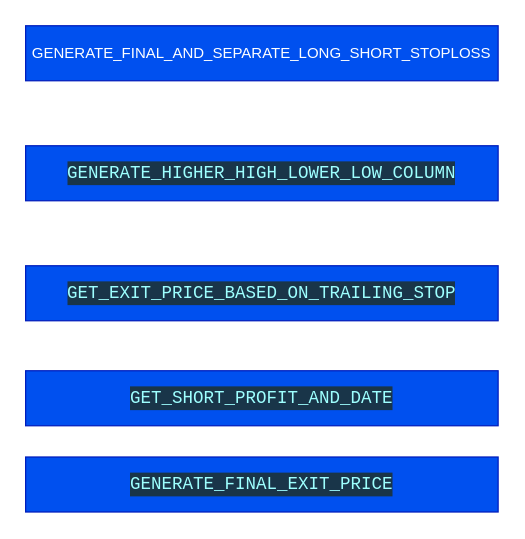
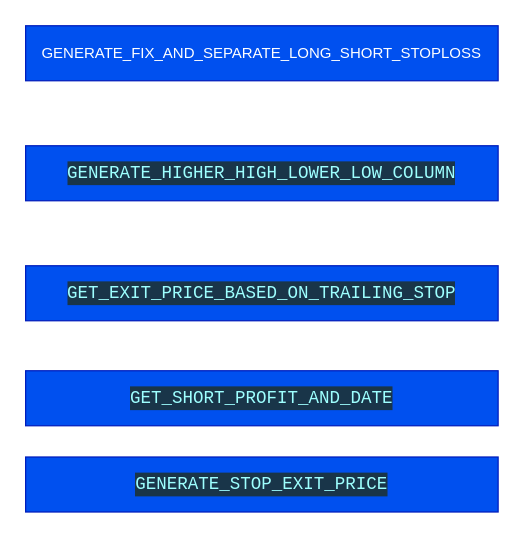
node "GENERATE_FINAL_AND_SEPARATE_LONG_SHORT_STOPLOSS": label "GENERATE_FINAL_AND_SEPARATE_LONG_SHORT_STOPLOSS" -> "GENERATE_FIX_AND_SEPARATE_LONG_SHORT_STOPLOSS"
node "GENERATE_FINAL_EXIT_PRICE": label "GENERATE_FINAL_EXIT_PRICE" -> "GENERATE_STOP_EXIT_PRICE"
